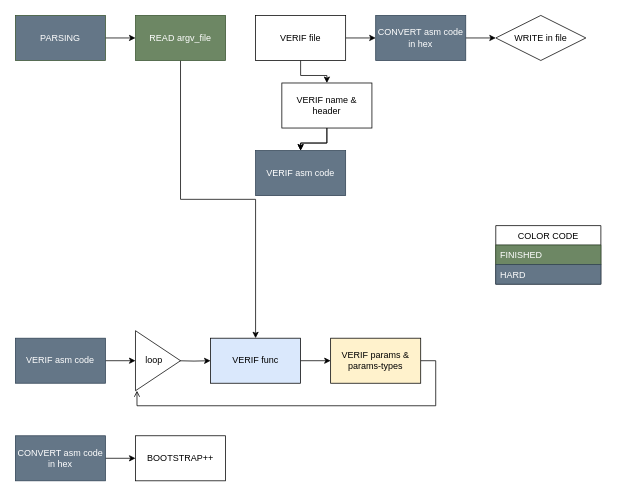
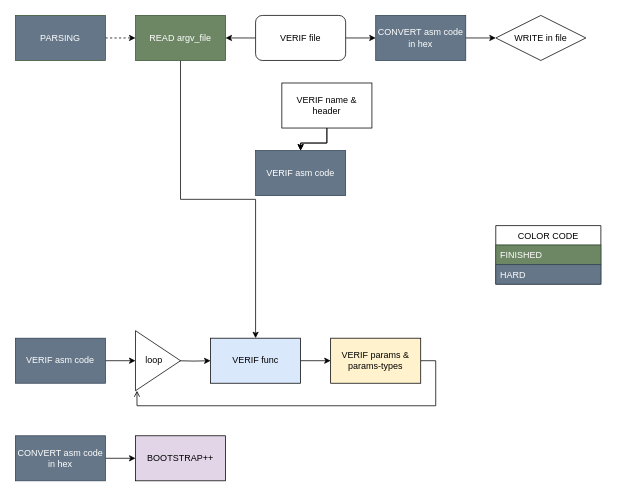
edge "PARSING" -> "READ argv_file": style solid -> dashed
node "VERIF file": shape rectangle -> rounded rectangle
edge "VERIF file" -> "VERIF name & header": now "VERIF file" -> "READ argv_file"
node "BOOTSTRAP++": fillcolor #ffffff -> #e1d5e7
